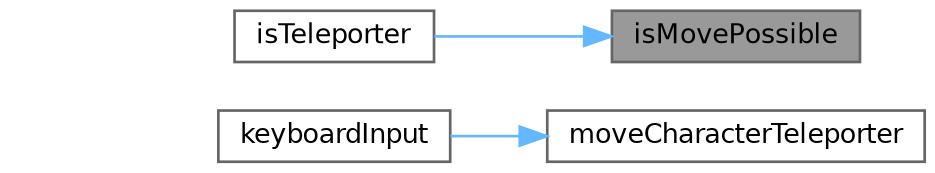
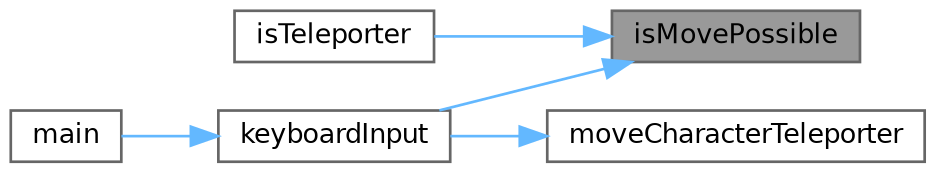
edge "keyboardInput" -> "isMovePossible": added
node "main": added
